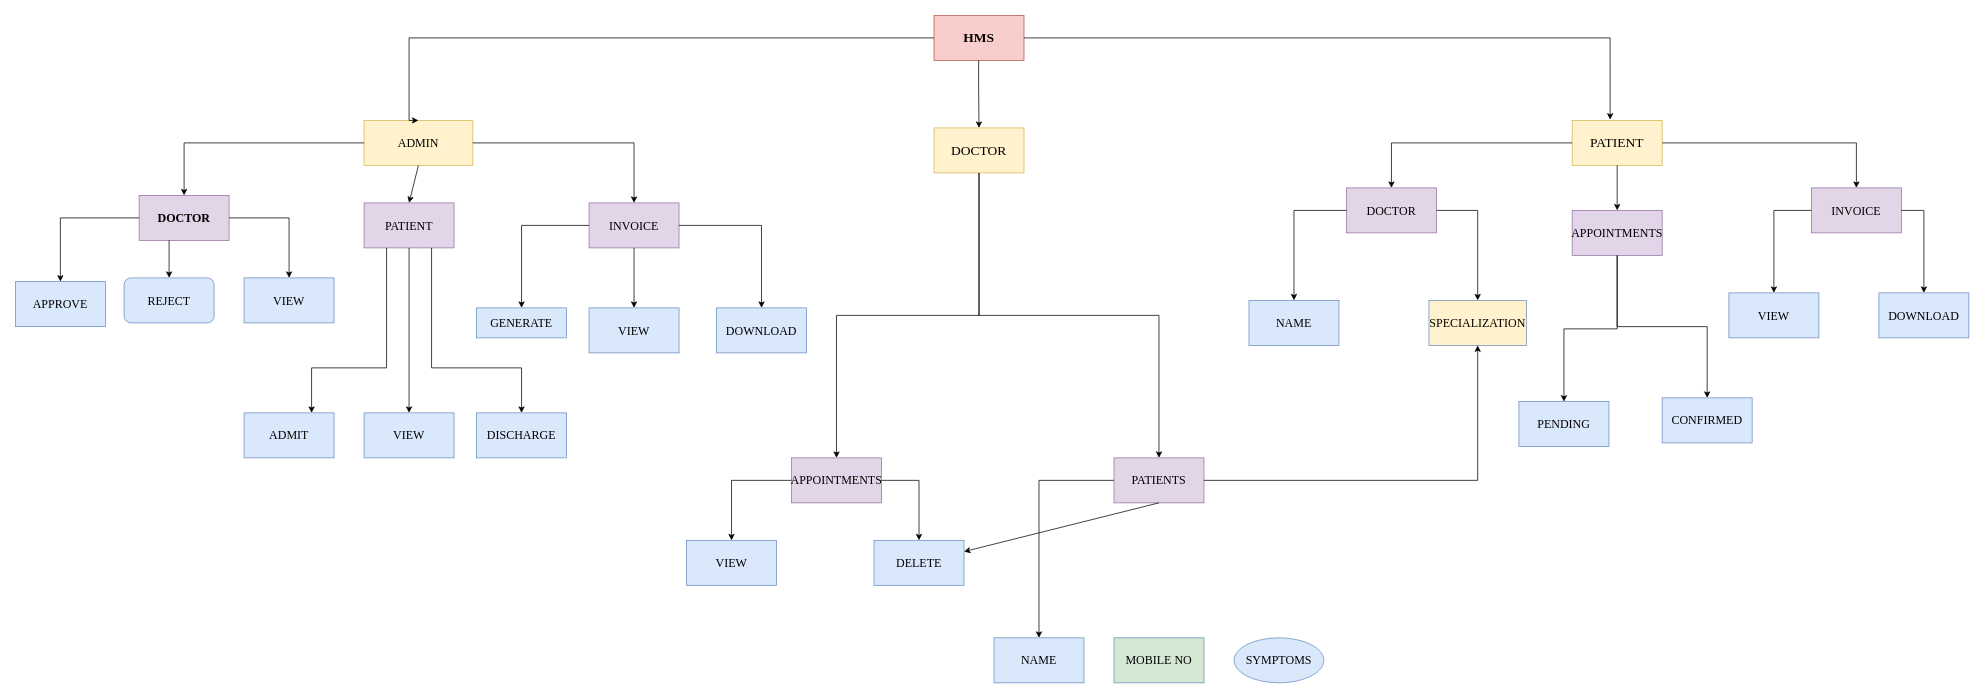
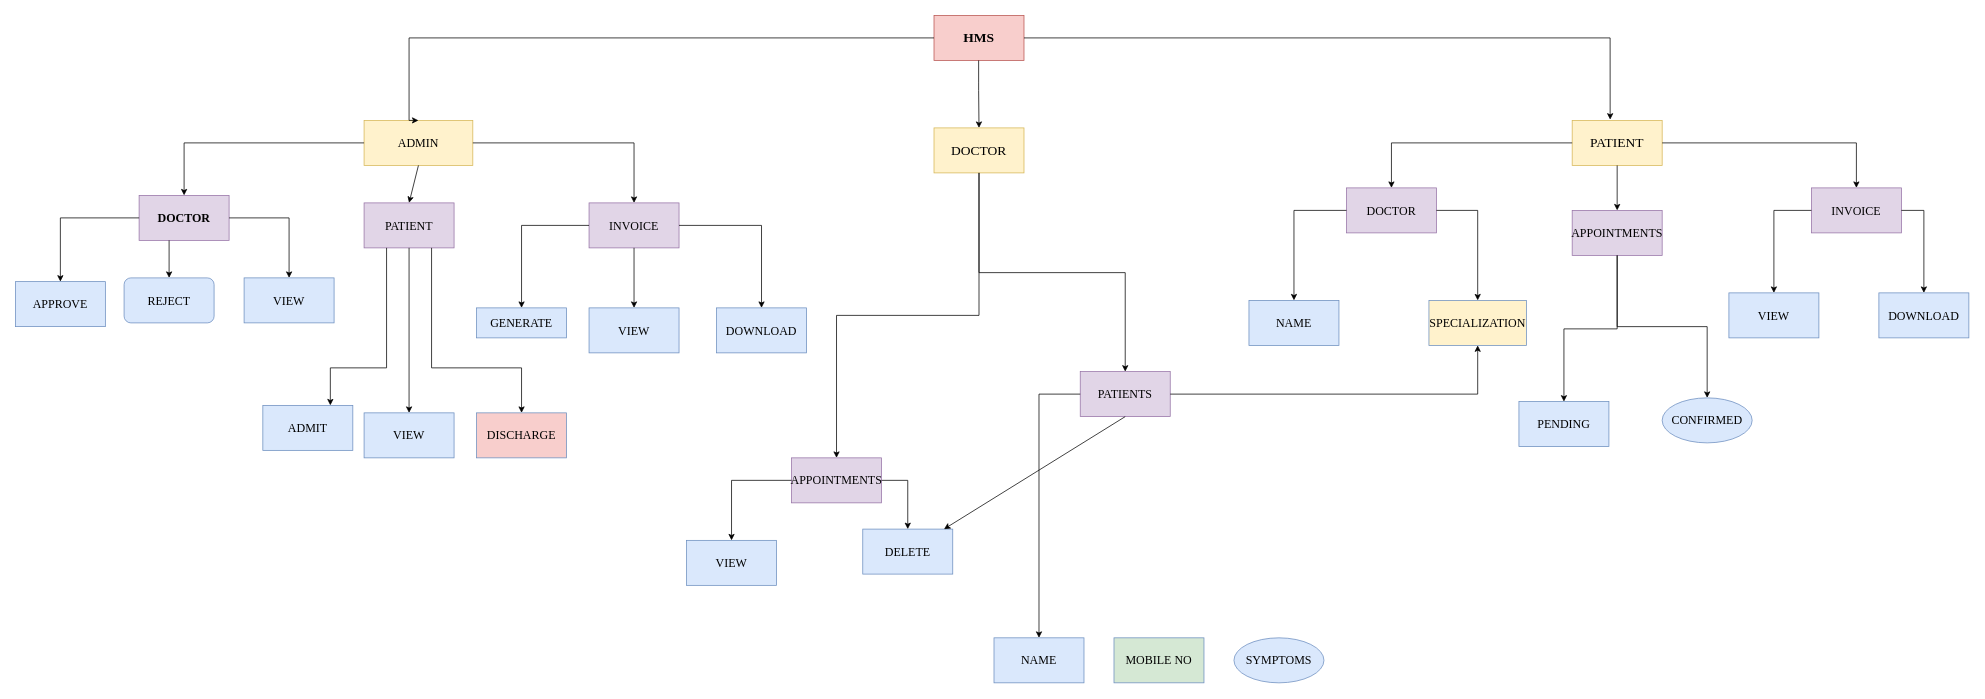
node "CONFIRMED": shape rectangle -> ellipse
node "ADMIT": moved (289, 435) -> (308, 428)
node "DISCHARGE": fillcolor #dae8fc -> #f8cecc
node "PATIENTS": moved (1159, 480) -> (1125, 394)
node "DELETE": moved (919, 563) -> (908, 552)
